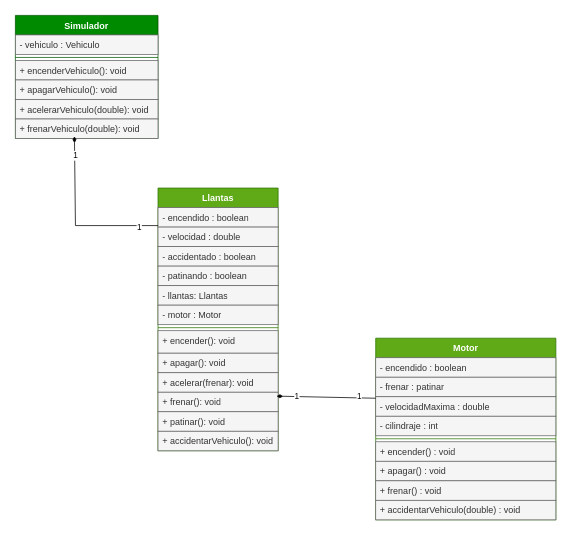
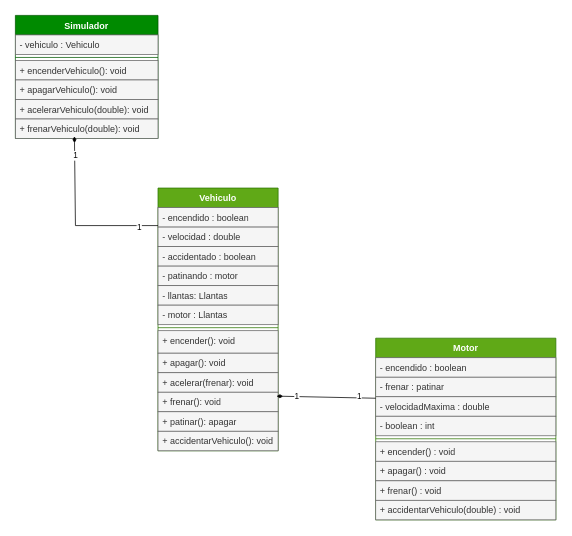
node "Llantas": label "Llantas" -> "Vehiculo"
node "- patinando : boolean": label "- patinando : boolean" -> "- patinando : motor"
node "- motor : Motor": label "- motor : Motor" -> "- motor : Llantas"
node "+ patinar(): void": label "+ patinar(): void" -> "+ patinar(): apagar"
node "- cilindraje : int": label "- cilindraje : int" -> "- boolean : int"
